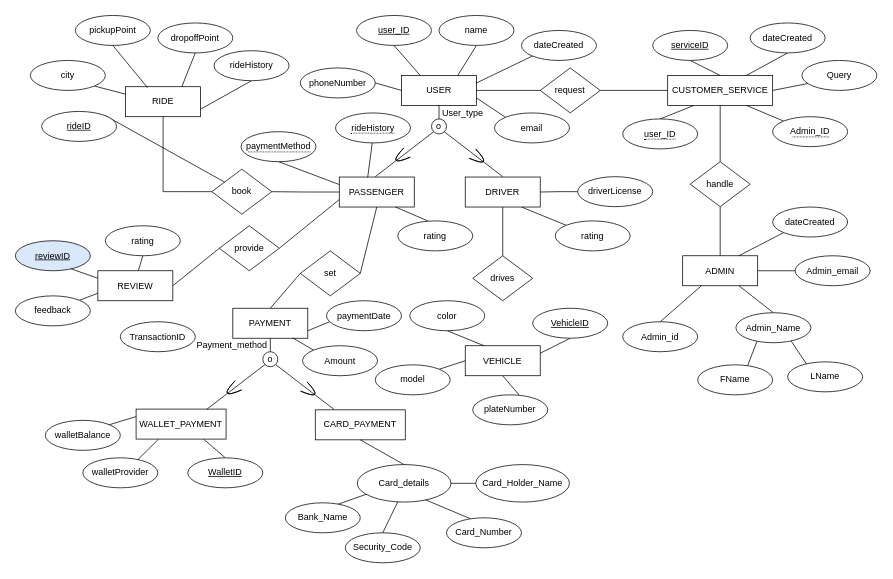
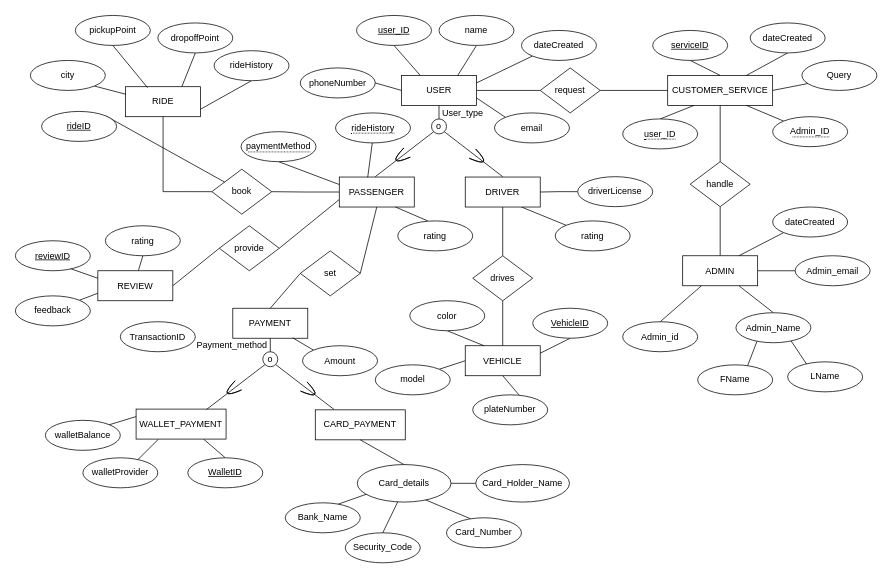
node "reviewID": fillcolor #dae8fc -> #ffffff
node "paymentDate": removed
edge "drives" -- "VEHICLE": added
edge "paymentDate" -- "PAYMENT": removed
